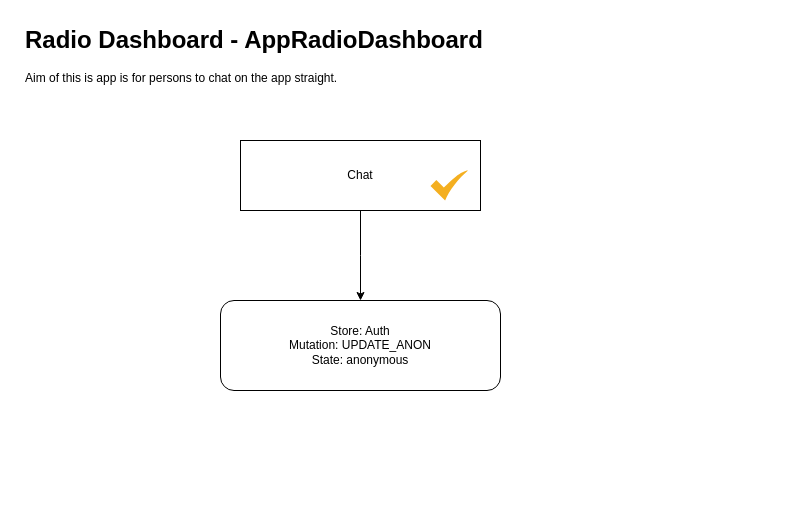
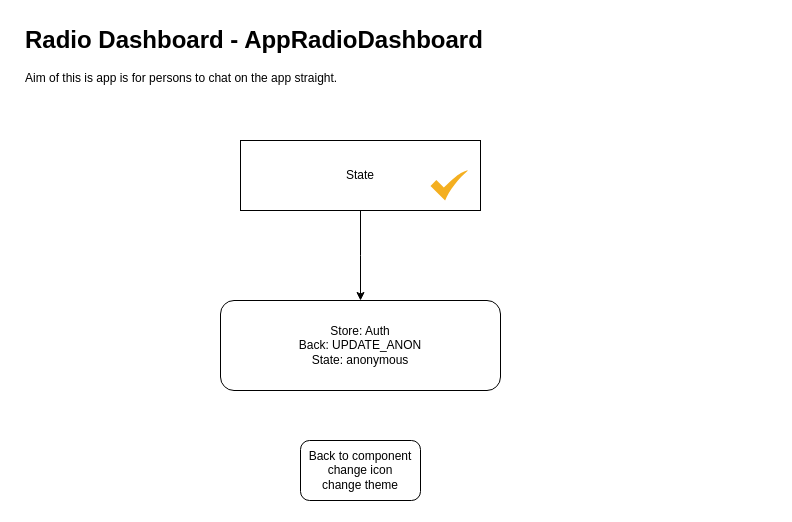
node "Chat": label "Chat" -> "State"
node "Store: Auth Mutation: UPDATE_ANON State: anonymous": label "Store: Auth Mutation: UPDATE_ANON State: anonymous" -> "Store: Auth Back: UPDATE_ANON State: anonymous"
node "Back to component change icon change theme": added
